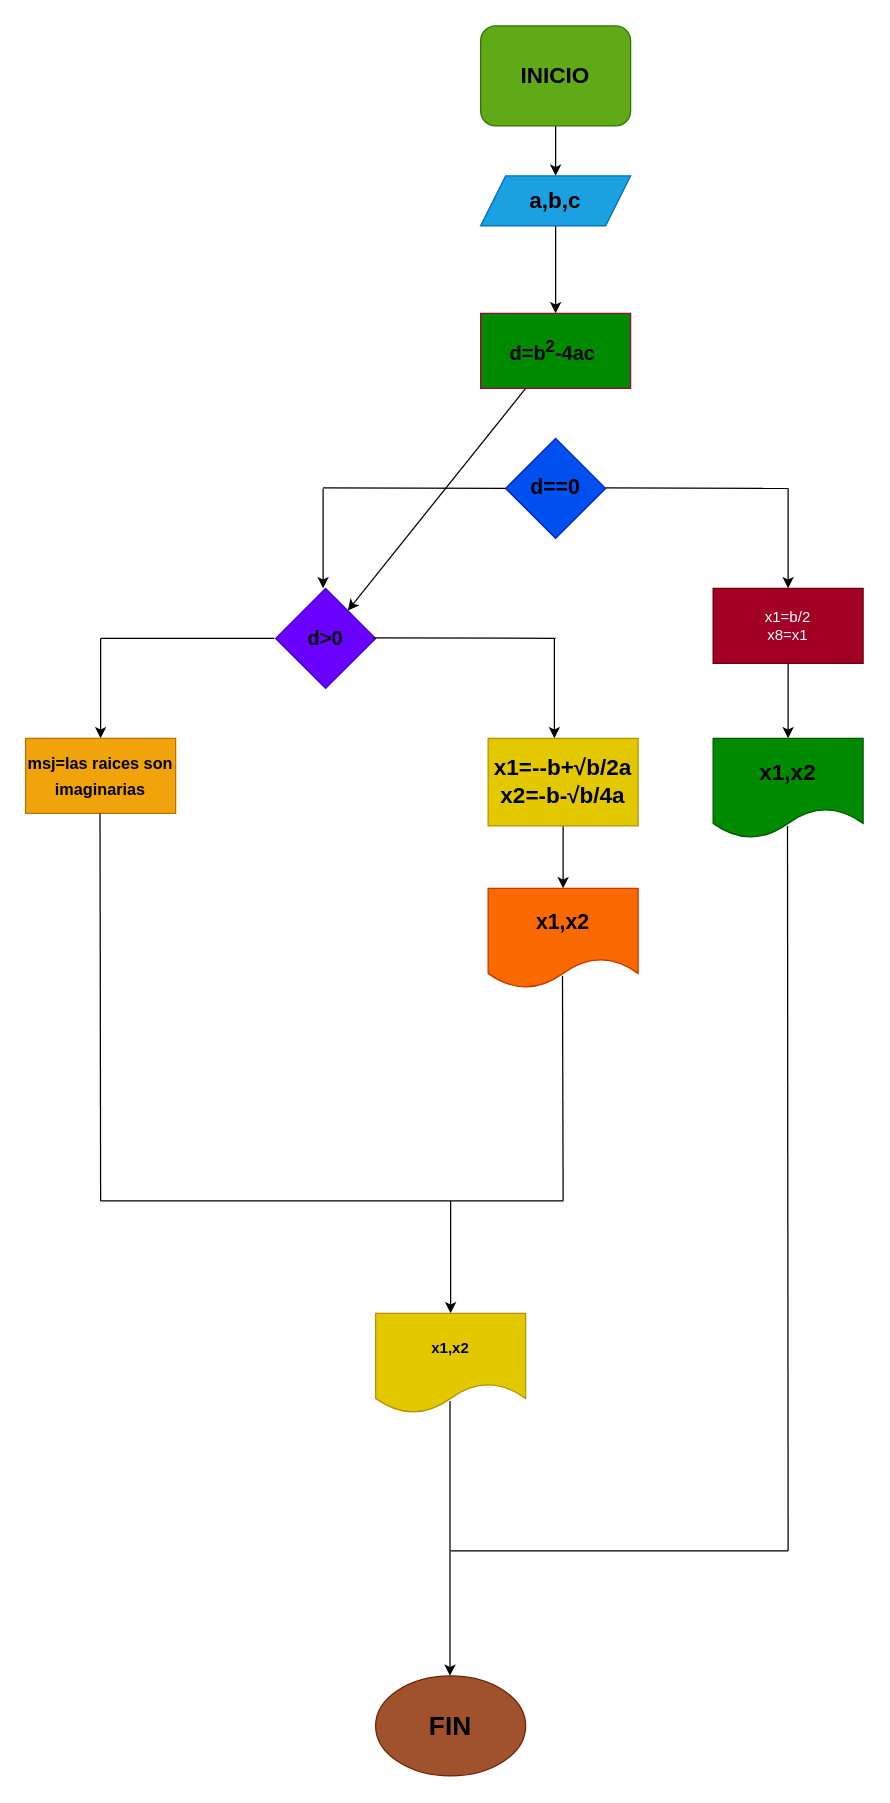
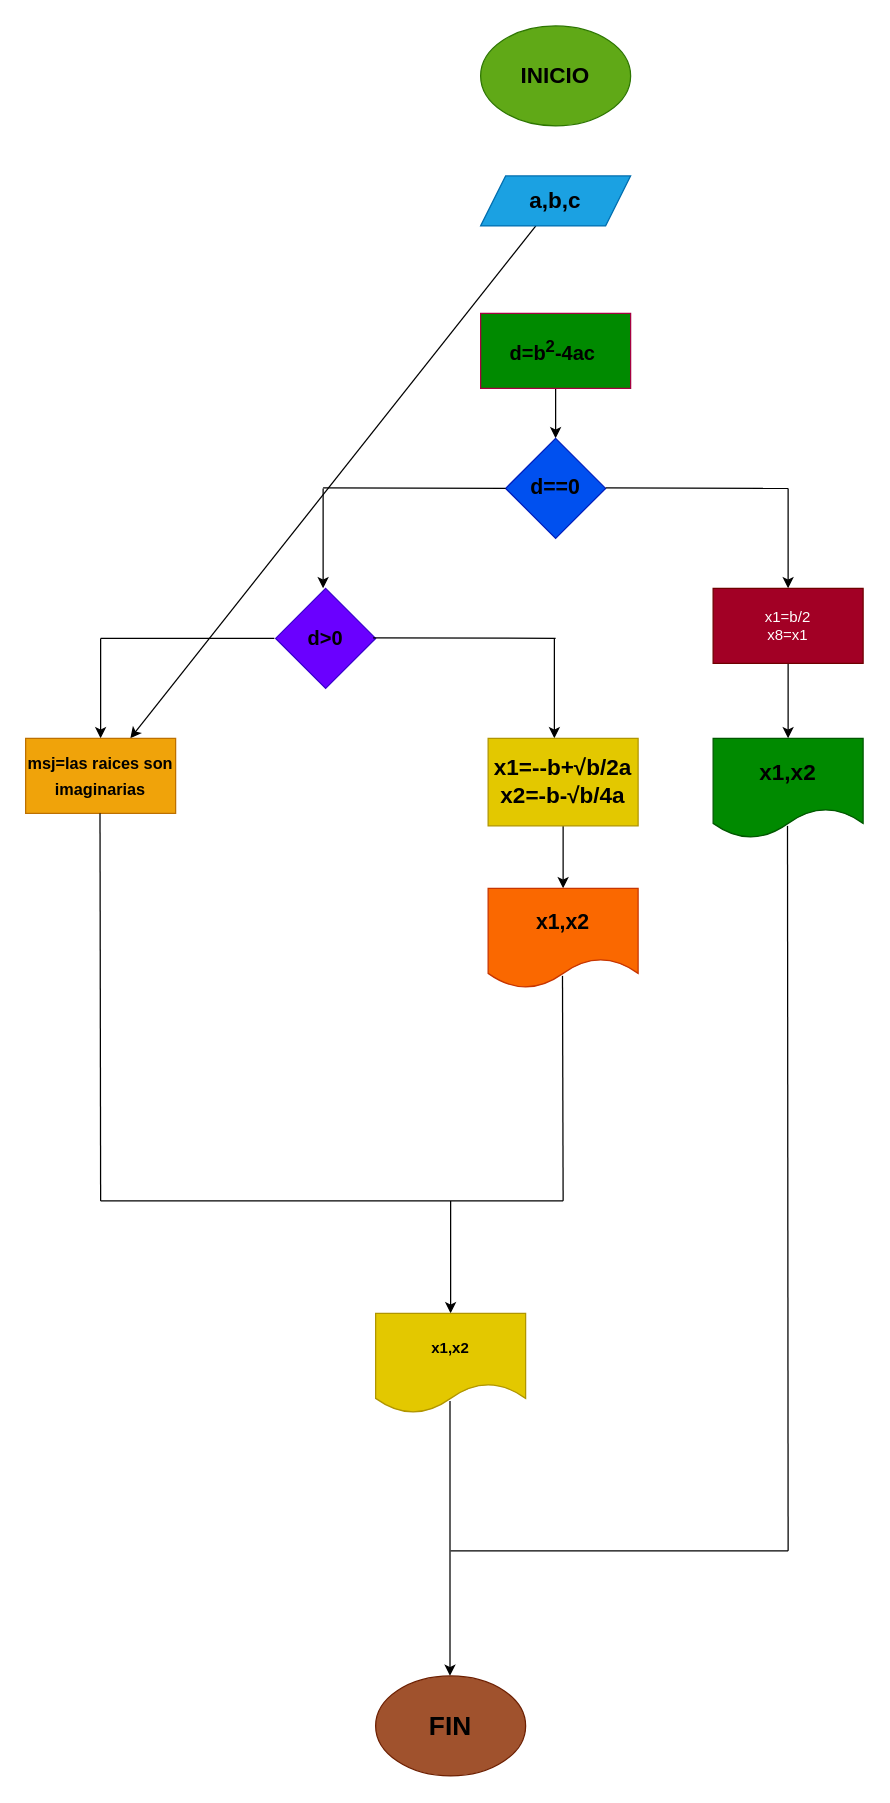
node "INICIO": shape rounded rectangle -> ellipse
edge "INICIO" -> "a,b,c": removed
edge "a,b,c" -> "d=b2-4ac": now "a,b,c" -> "msj=las raices son imaginarias"
edge "d=b2-4ac" -> "d>0": now "d=b2-4ac" -> "d==0"
